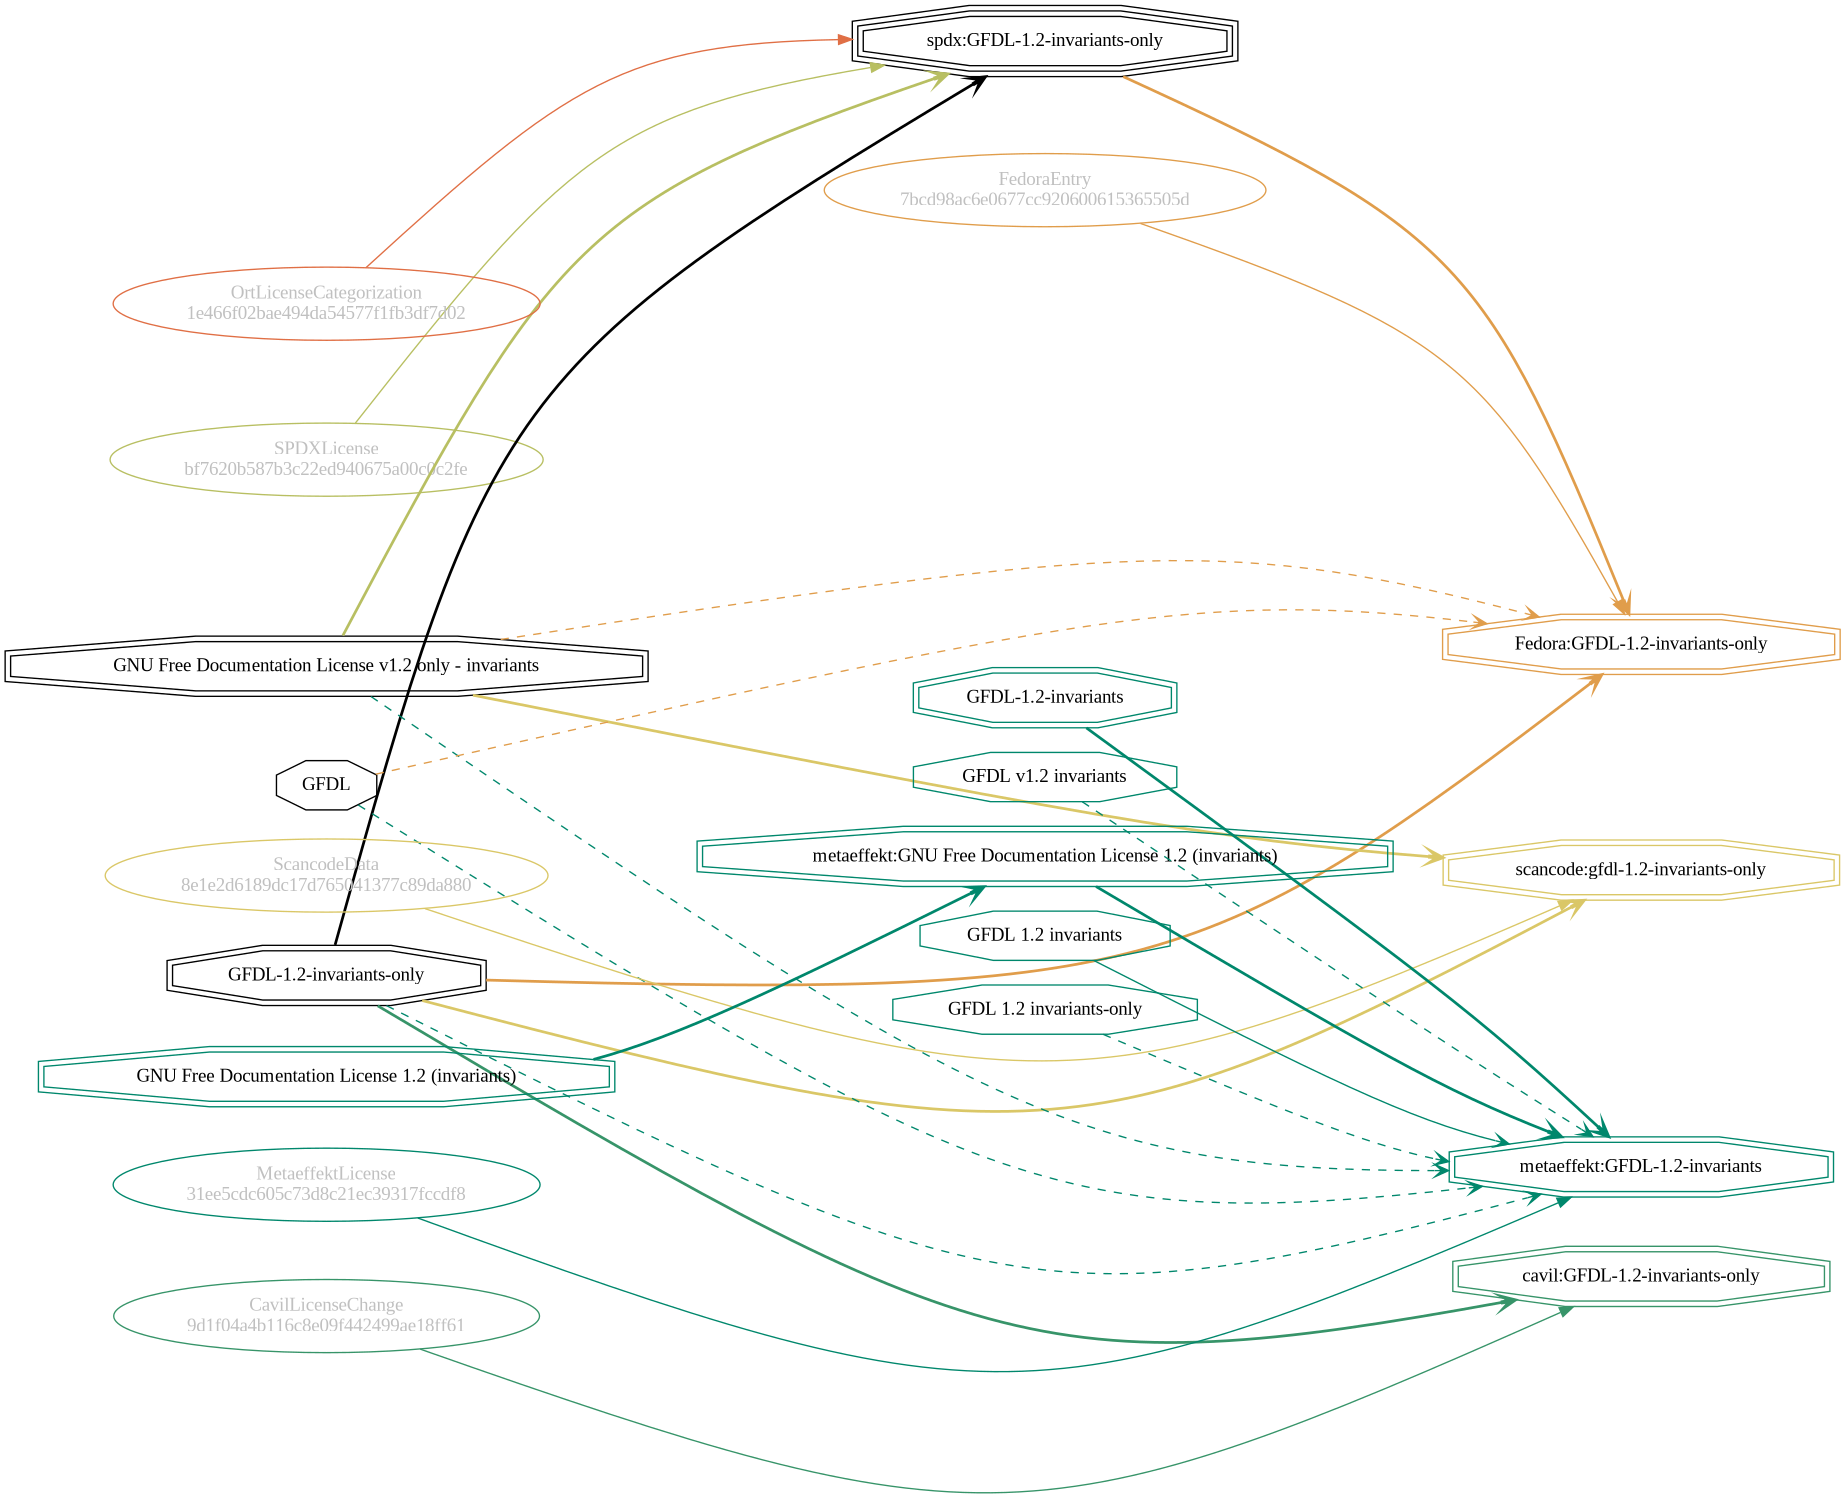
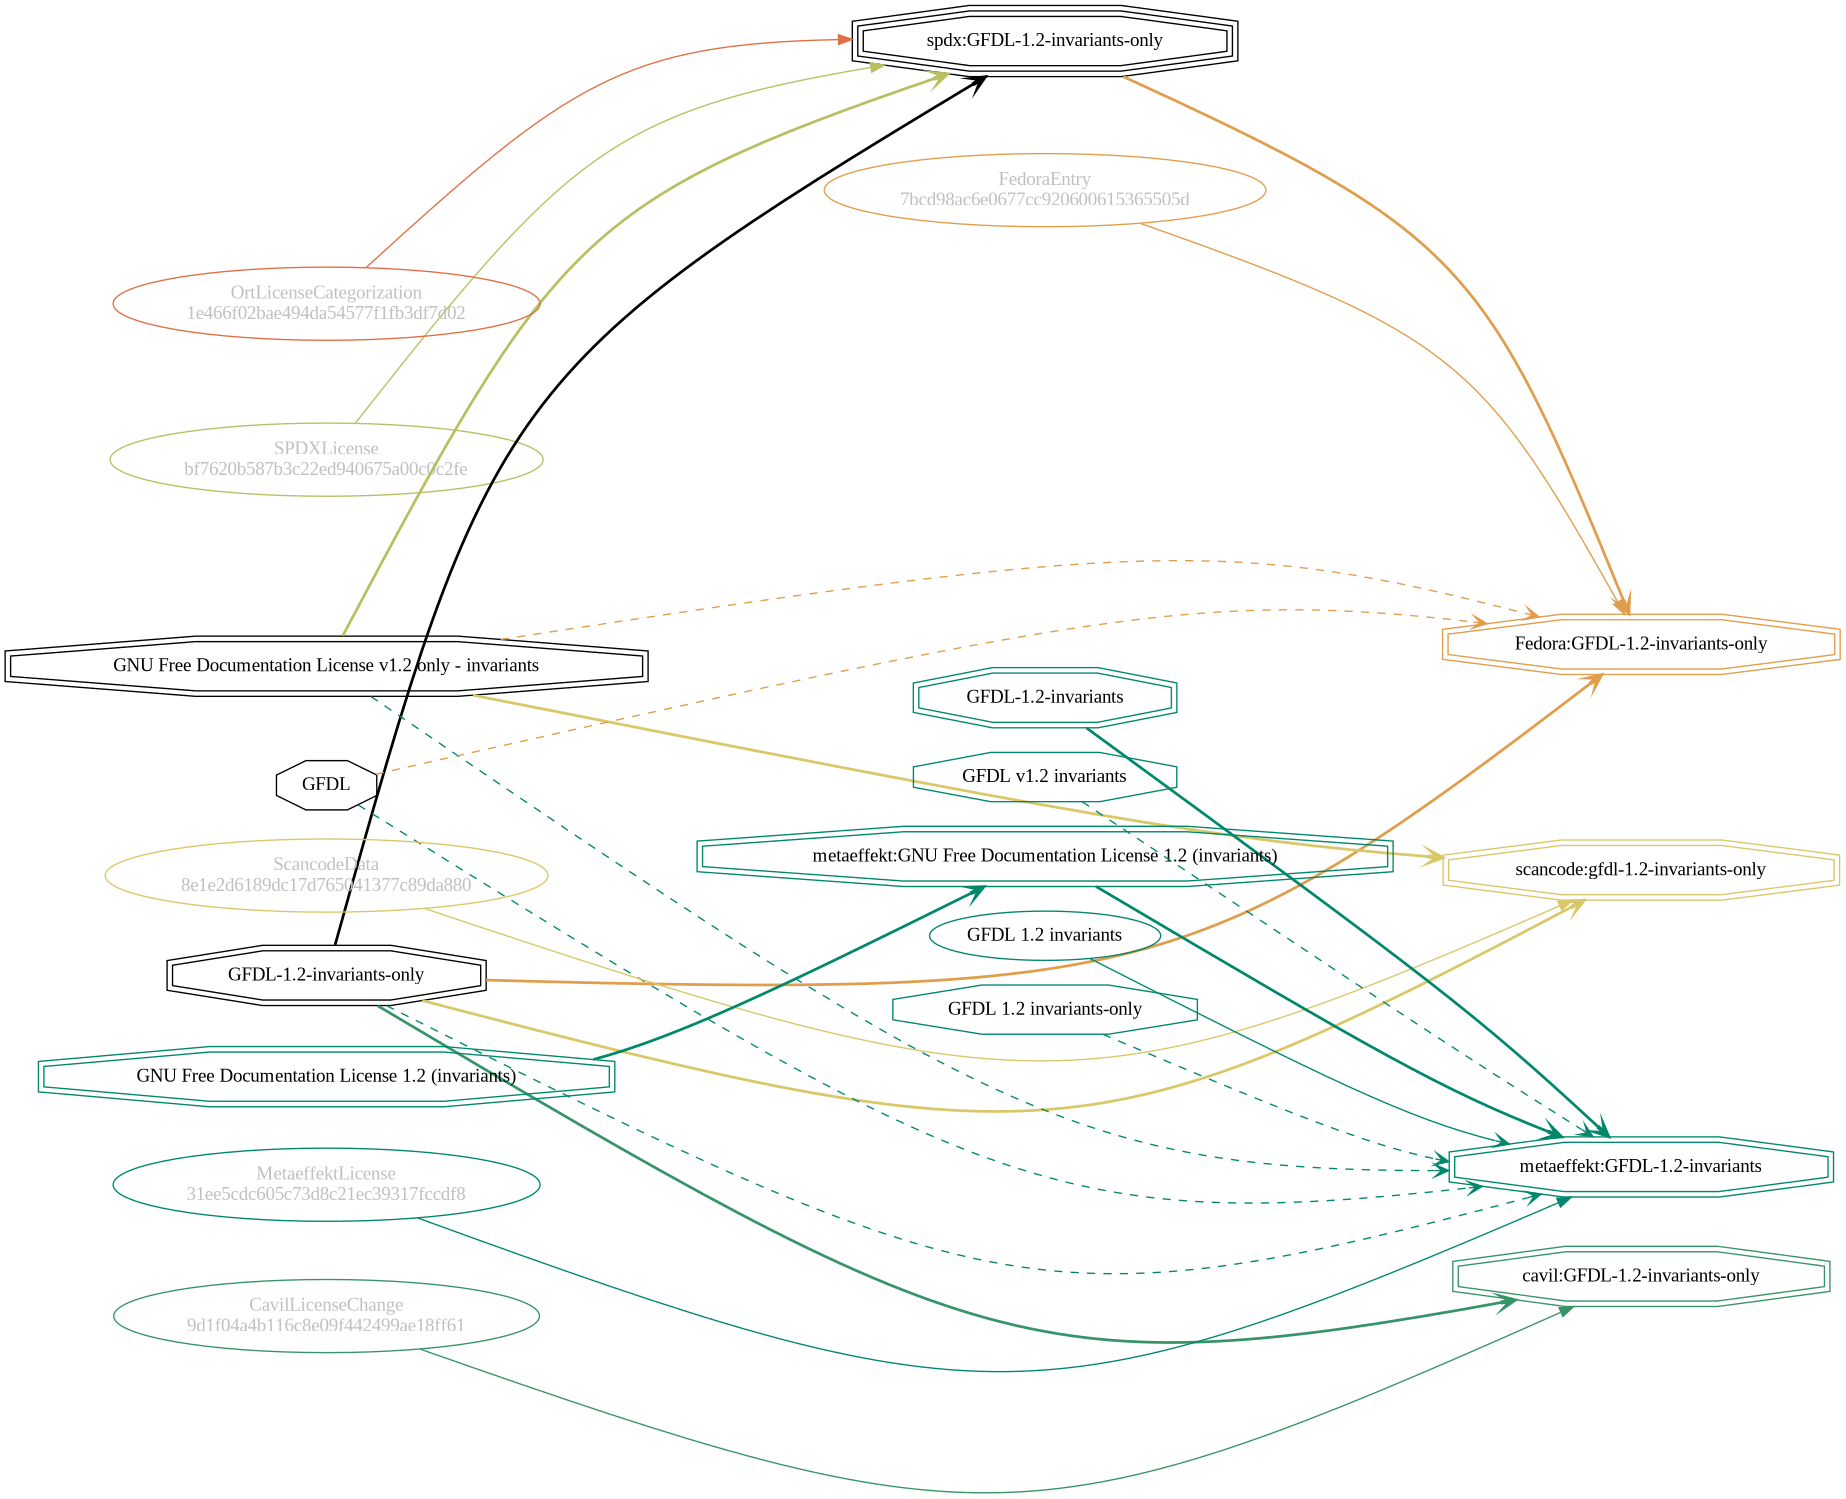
node "GFDL 1.2 invariants": shape octagon -> ellipse
